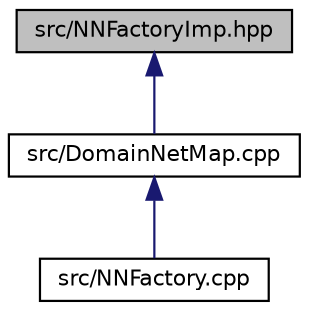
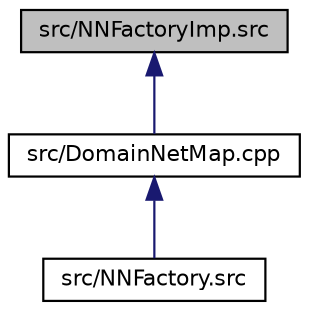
node "src/NNFactoryImp.hpp": label "src/NNFactoryImp.hpp" -> "src/NNFactoryImp.src"
node "src/NNFactory.cpp": label "src/NNFactory.cpp" -> "src/NNFactory.src"
